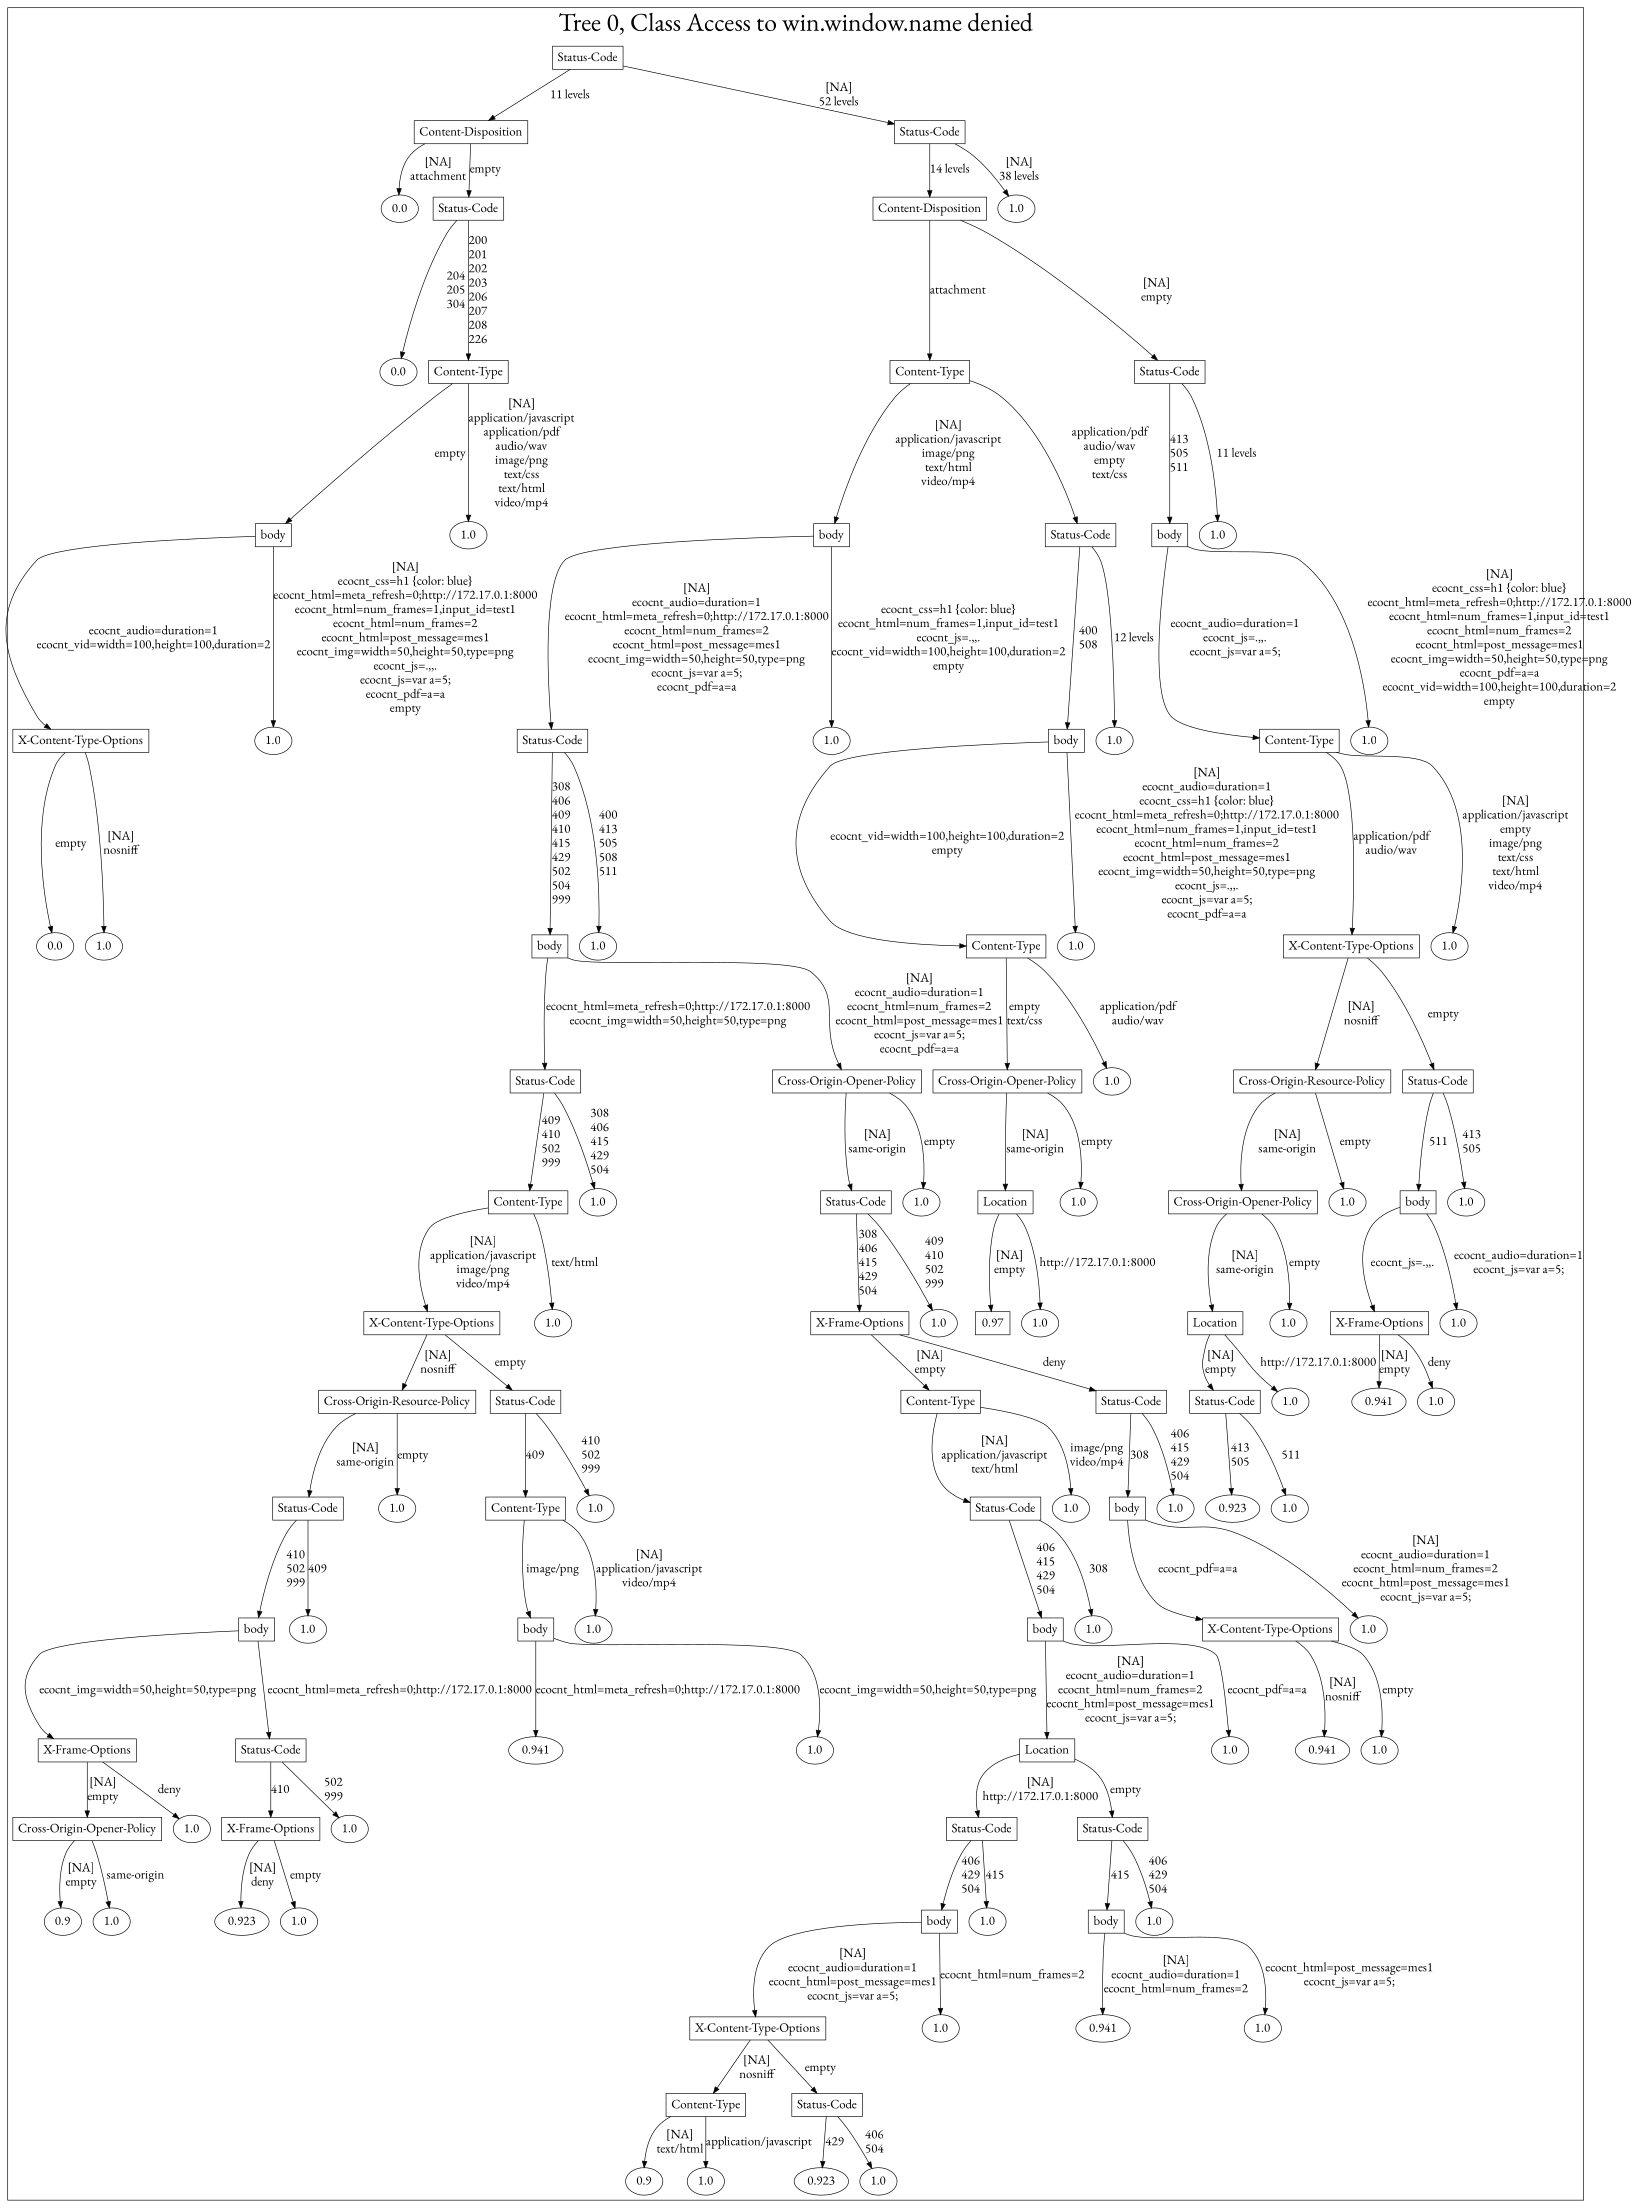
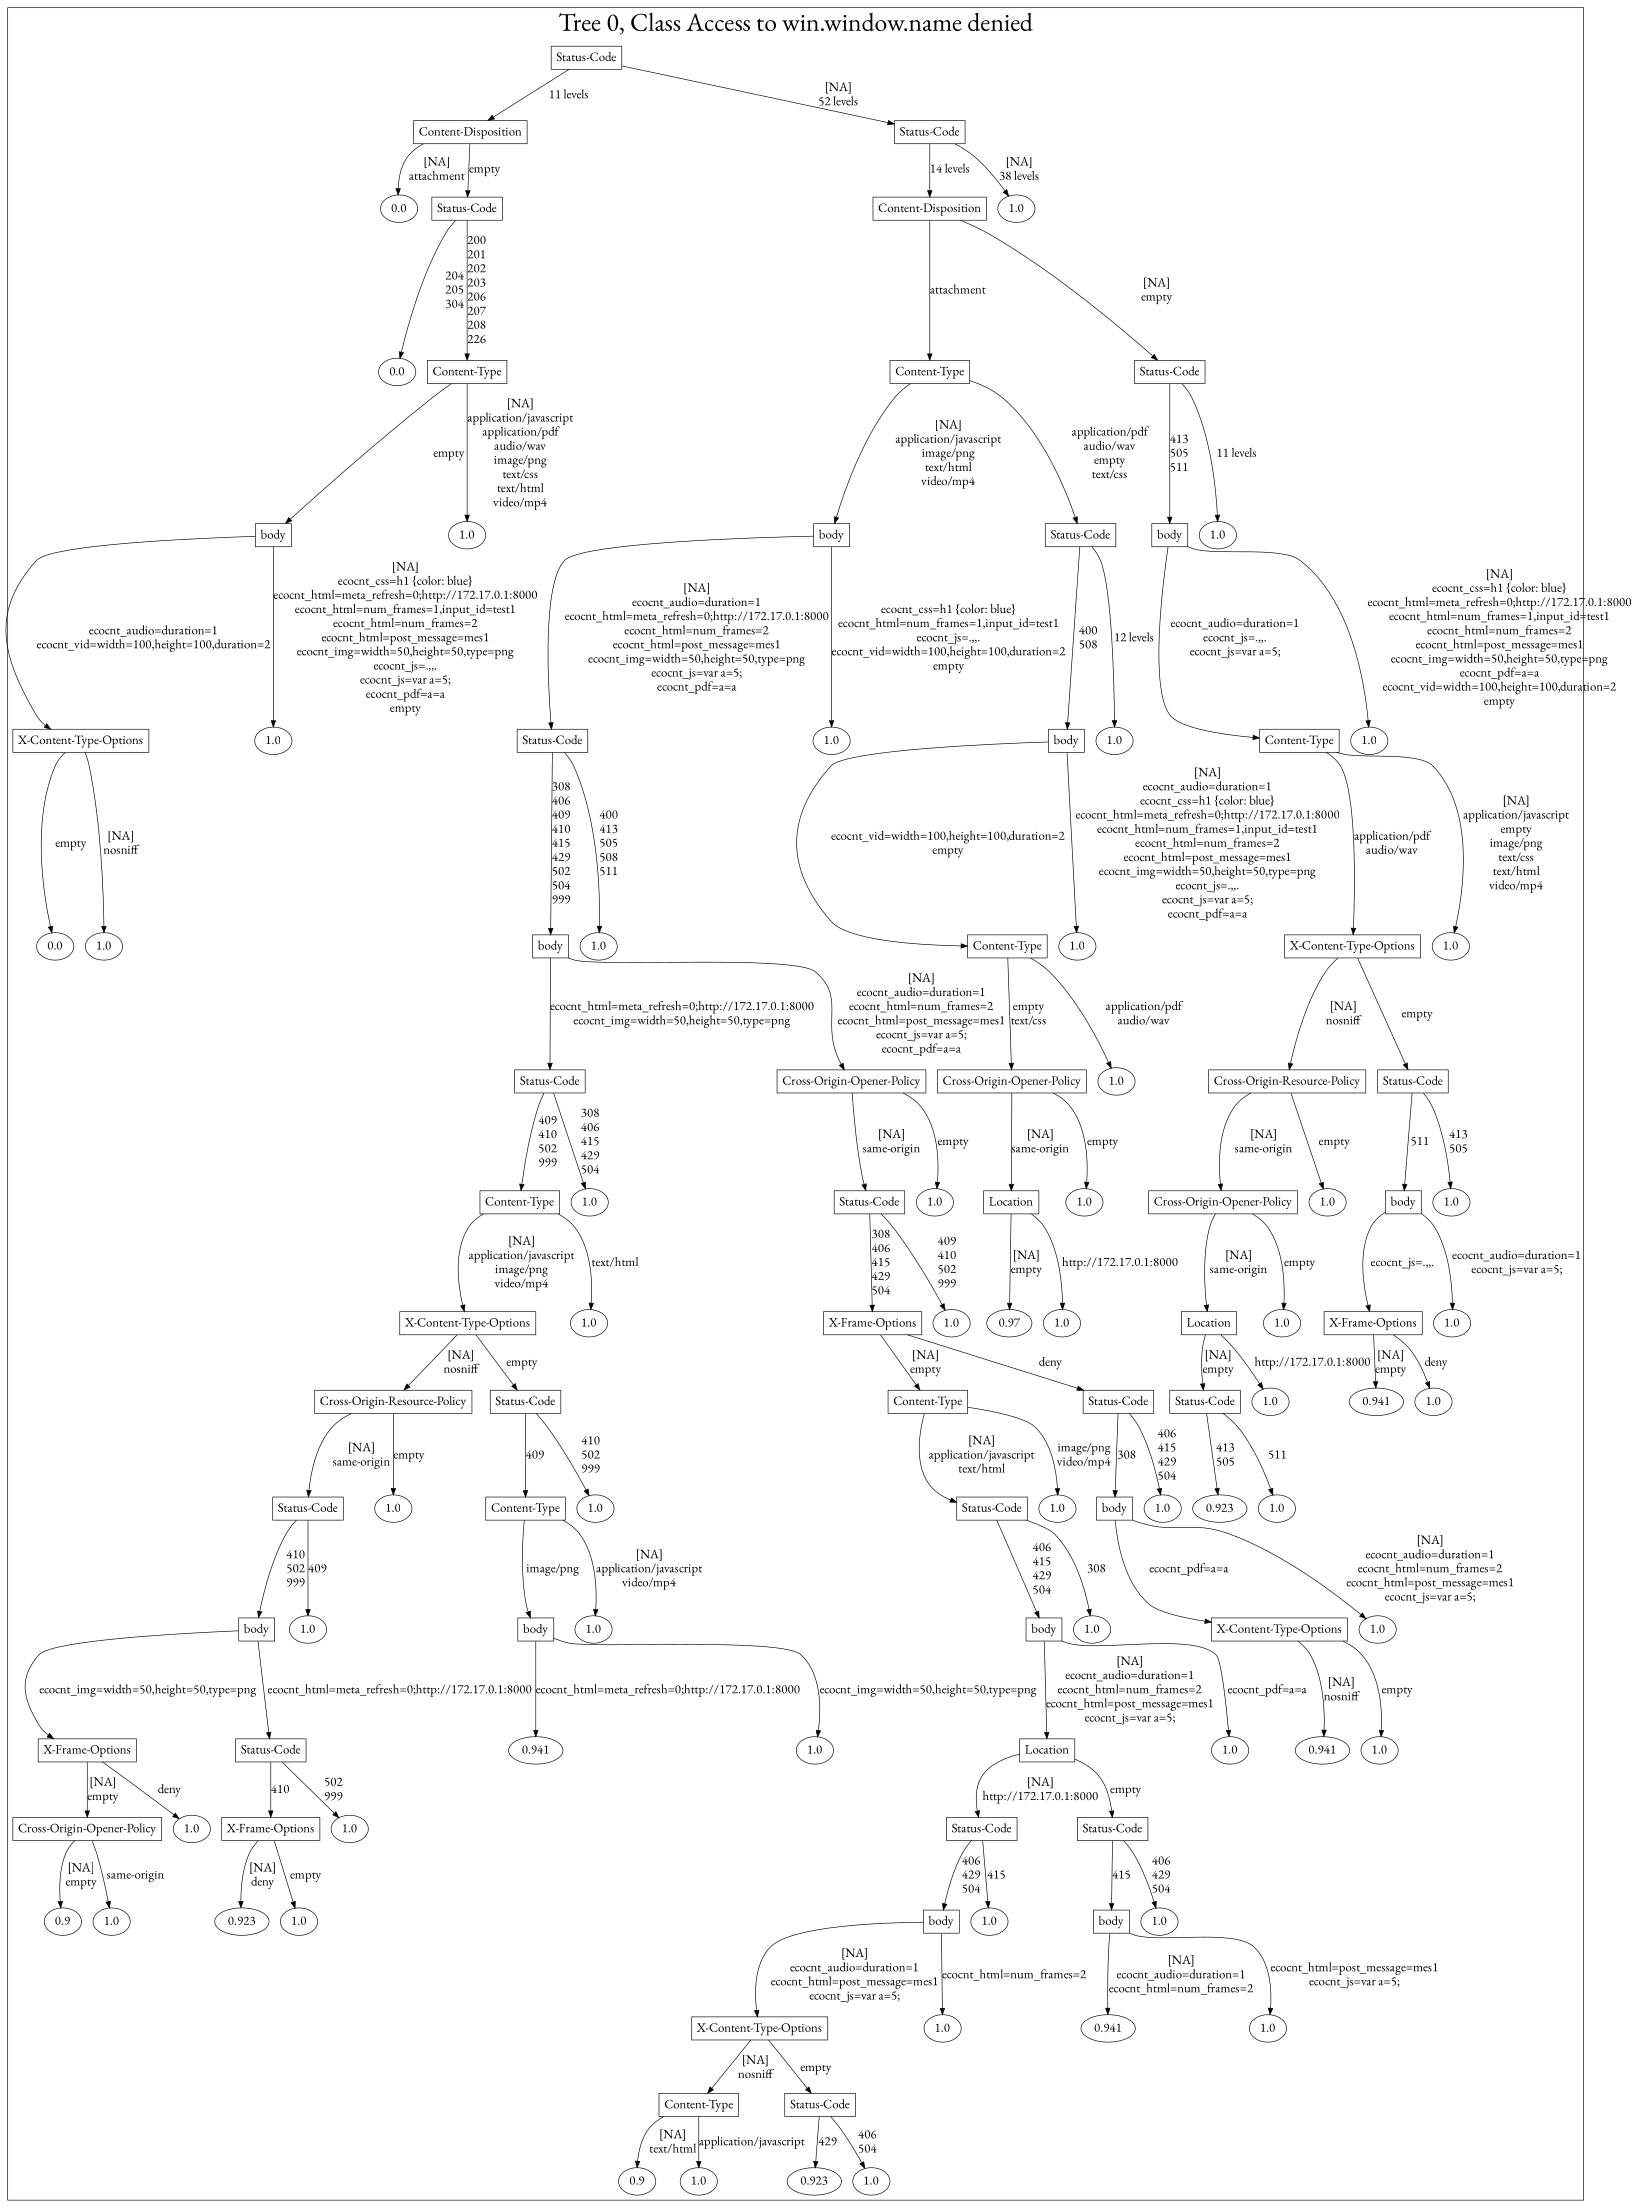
node "0.97": shape box -> ellipse
